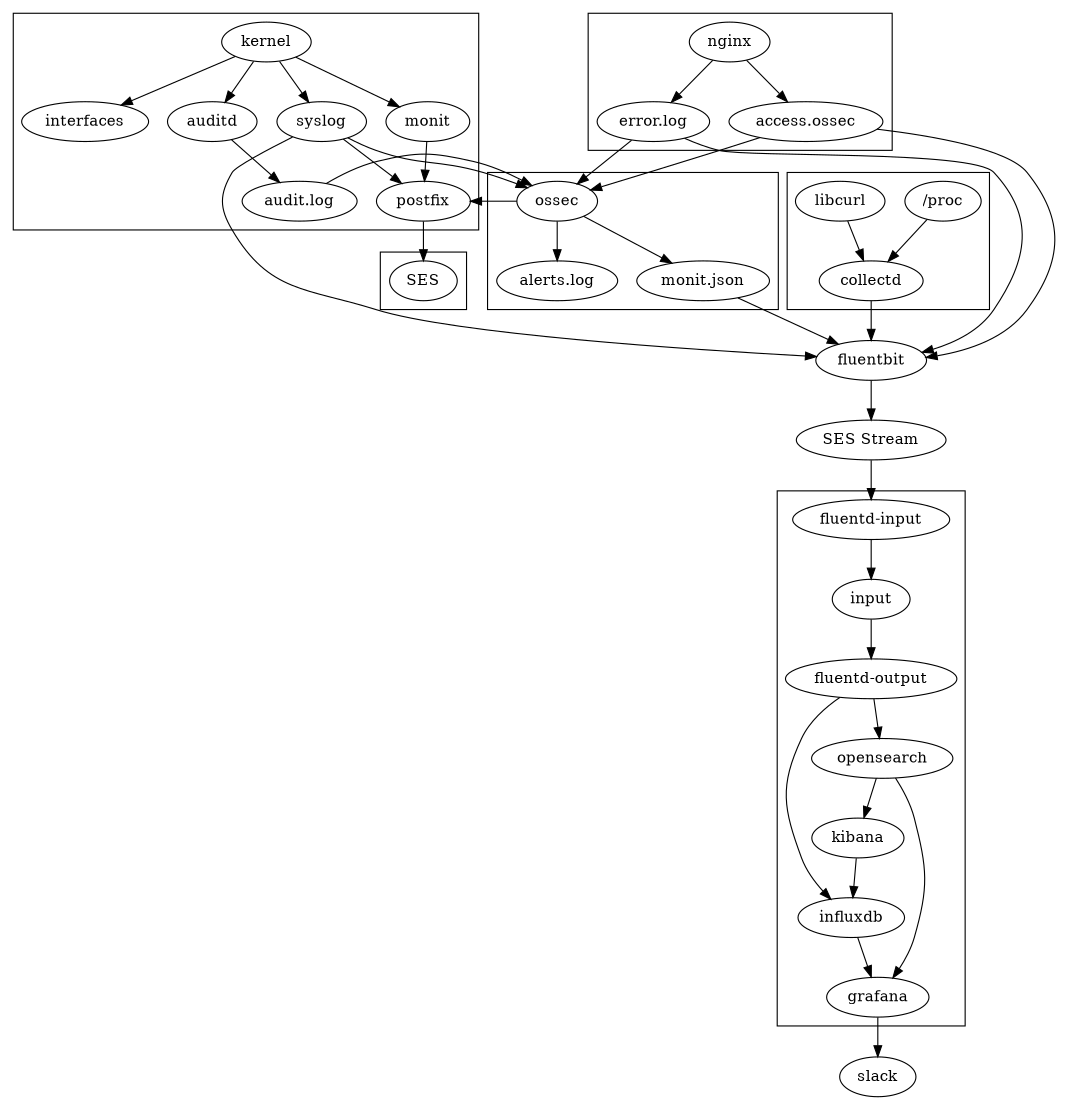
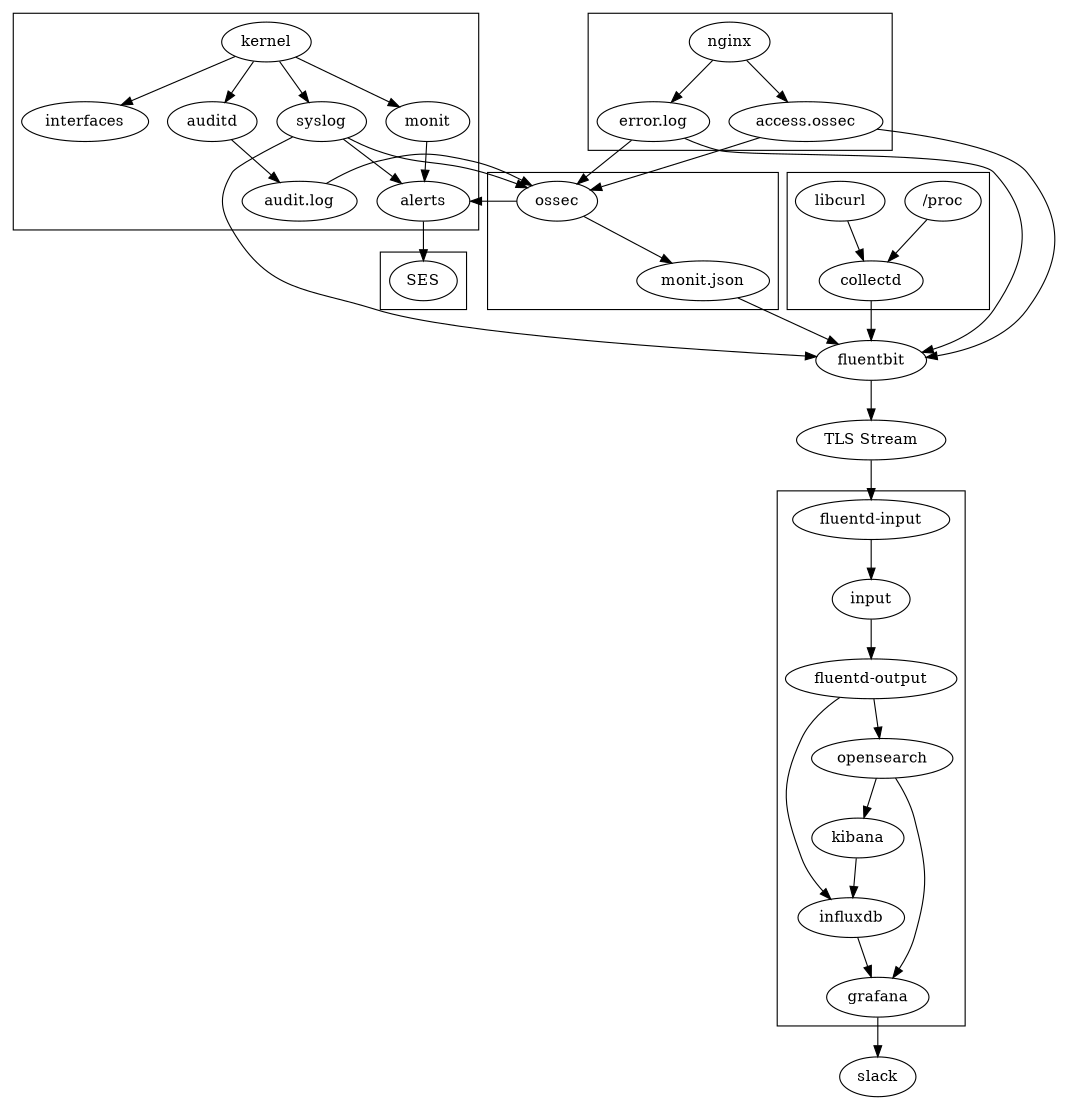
node "postfix": label "postfix" -> "alerts"
node "alerts.log": removed
node "SES Stream": label "SES Stream" -> "TLS Stream"
